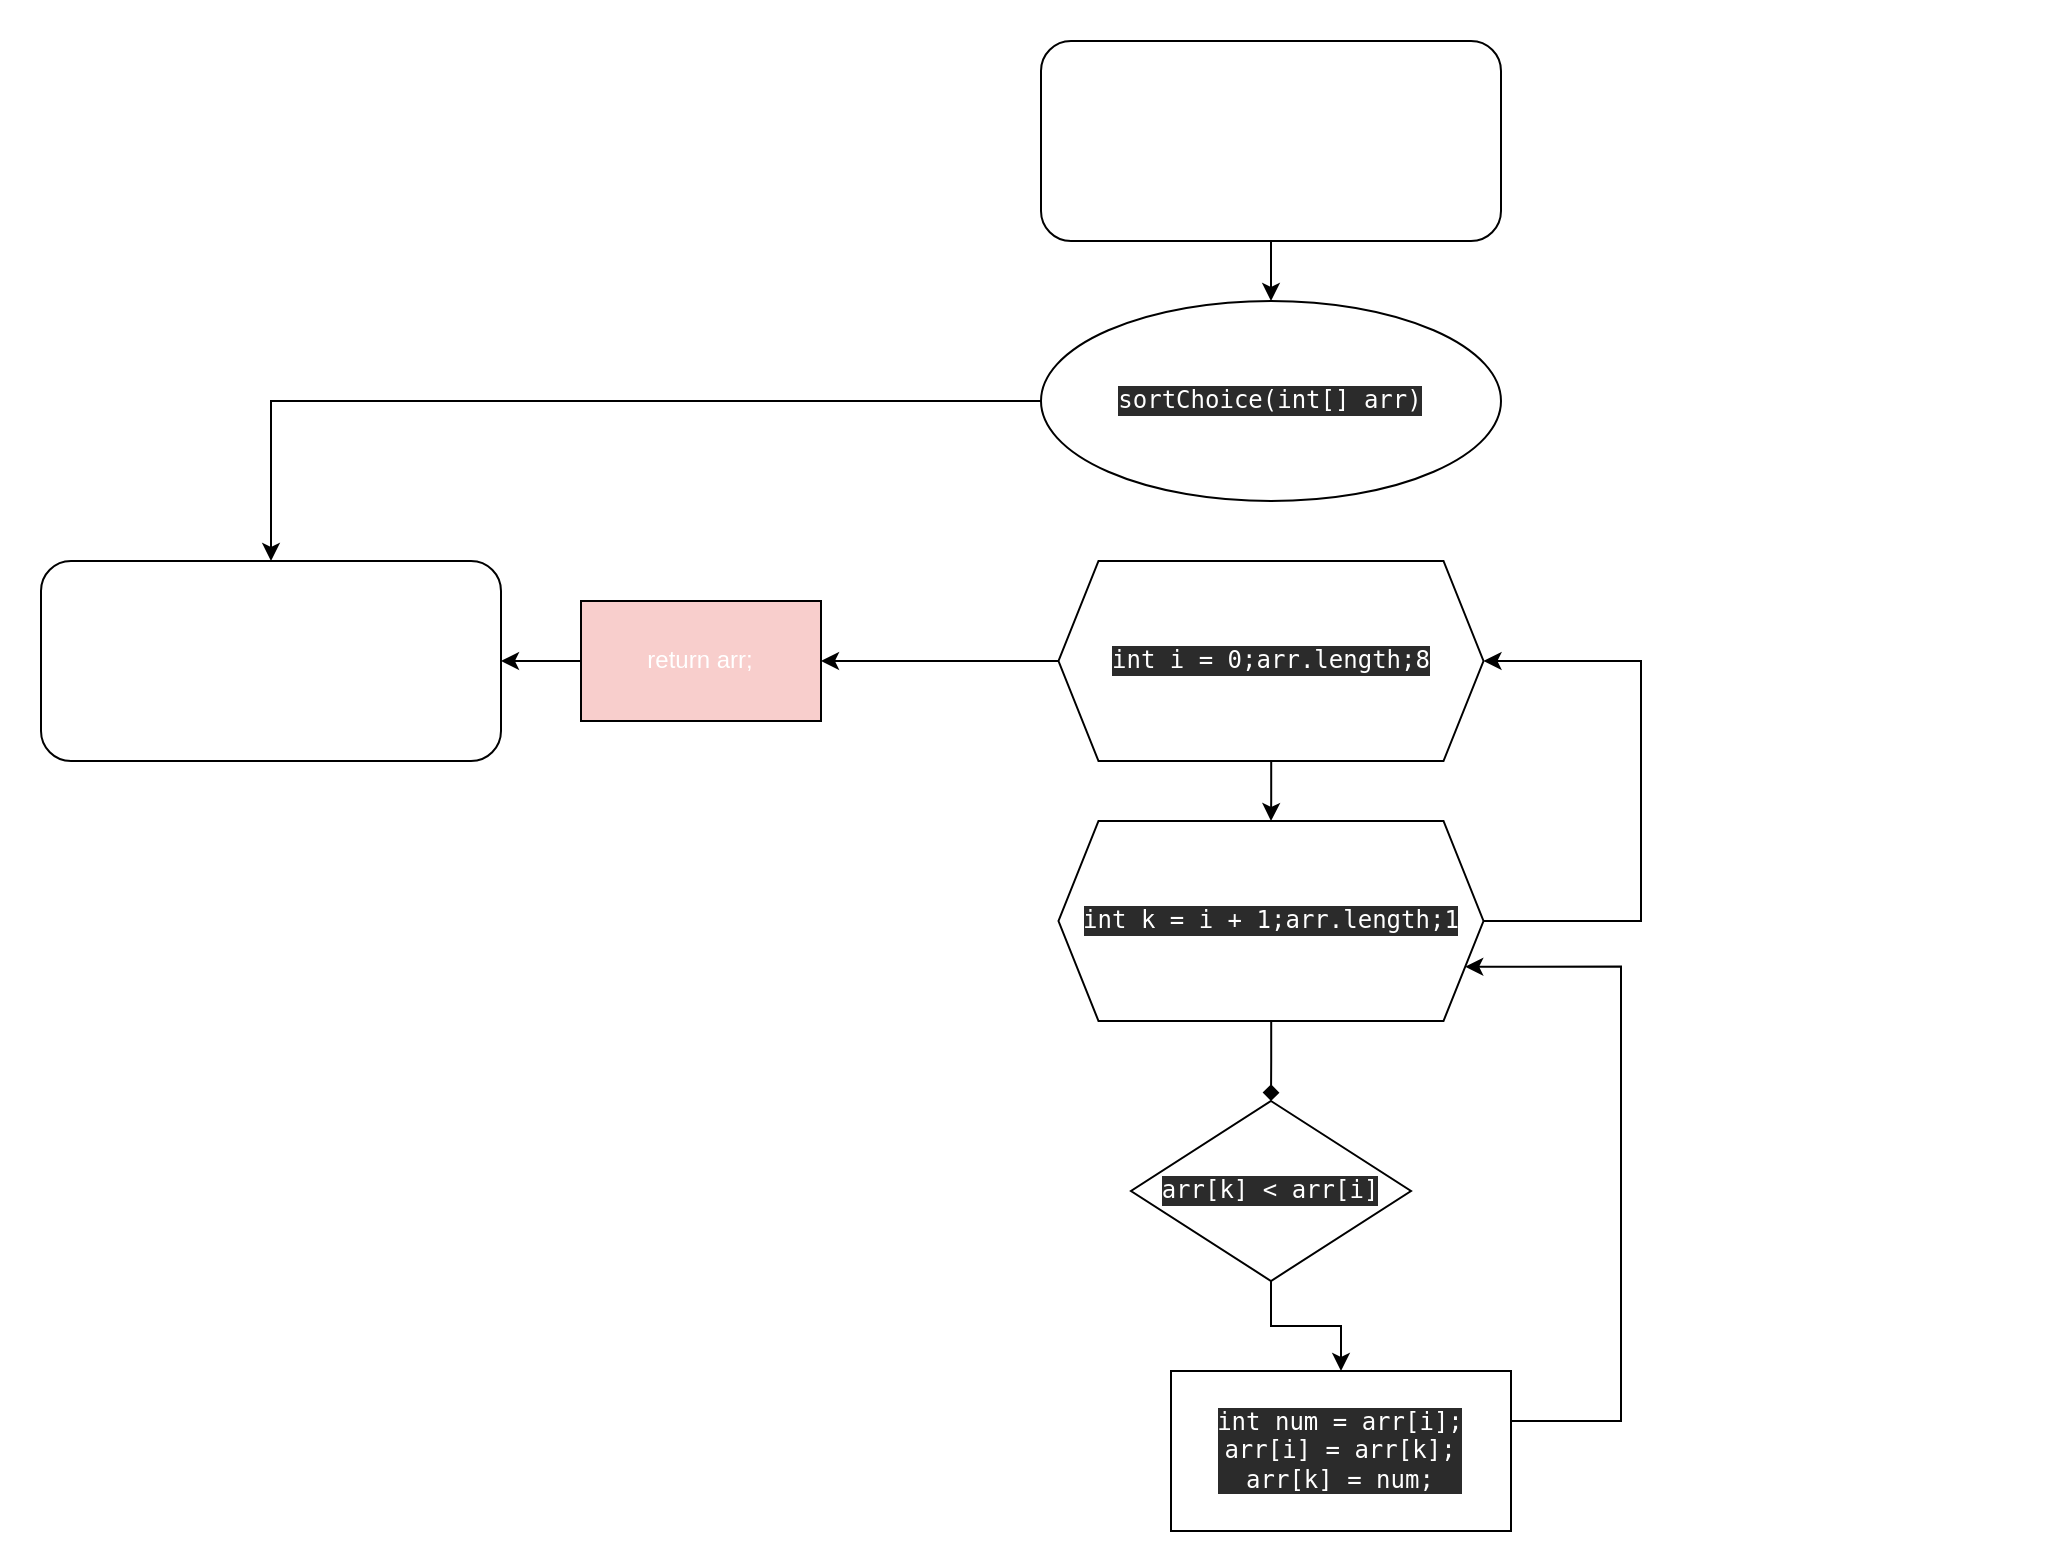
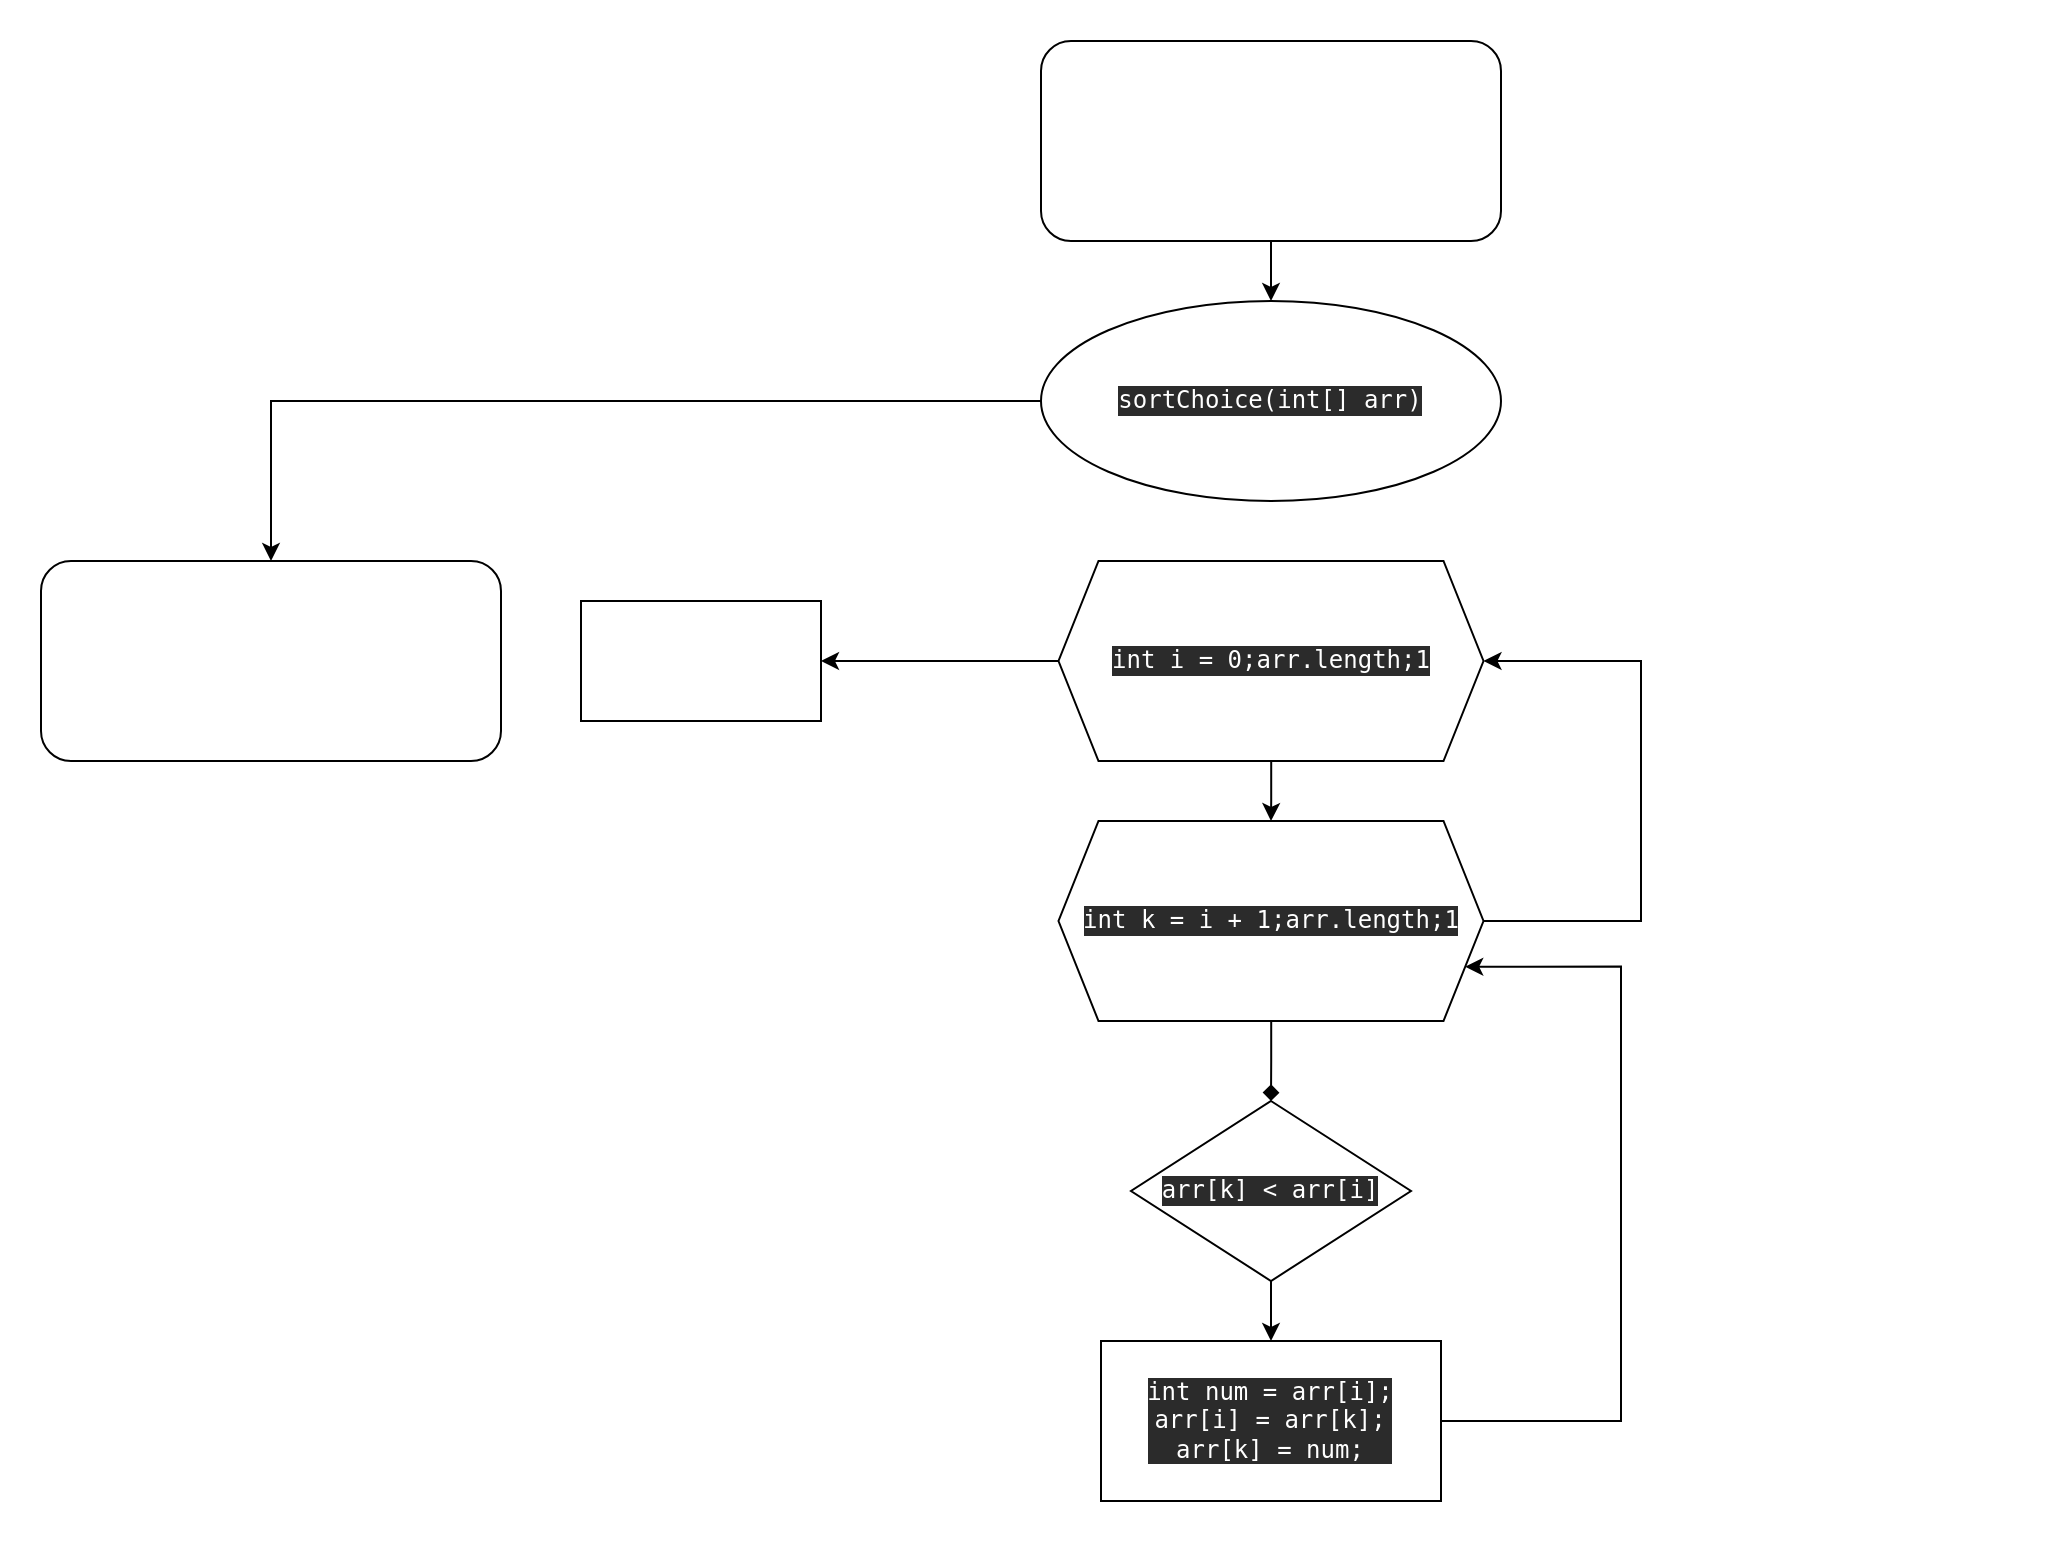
edge "return arr;" -> "Кінець": removed
node "return arr;": fillcolor #f8cecc -> #ffffff
node "int i = 0;arr.length;8": label "int i = 0;arr.length;8" -> "int i = 0;arr.length;1"
node "int num = arr[i]; arr[i] = arr[k]; arr[k] = num;": moved (1341, 1451) -> (1271, 1421)
